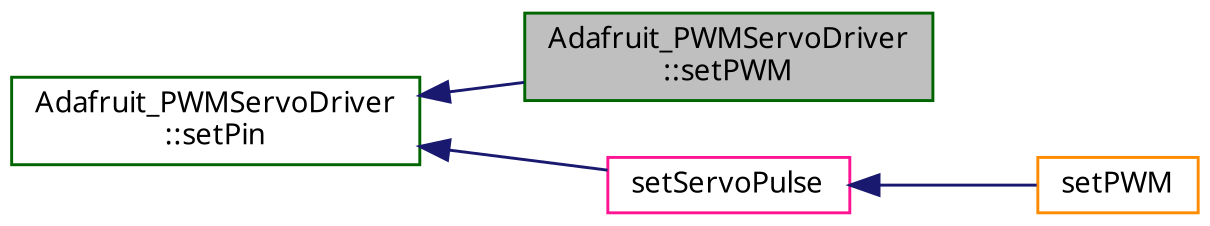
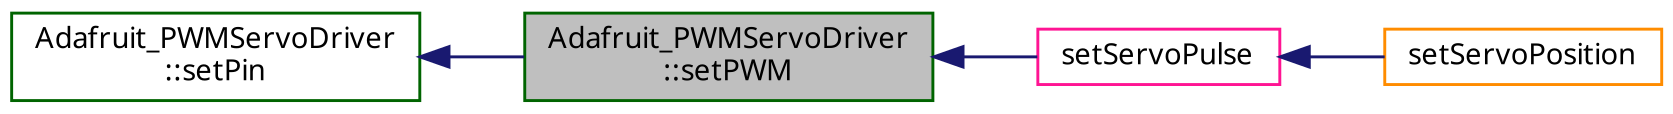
edge "setServoPulse" -> "Adafruit_PWMServoDriver ::setPin": now "setServoPulse" -> "Adafruit_PWMServoDriver ::setPWM"
node "setPWM": label "setPWM" -> "setServoPosition"
